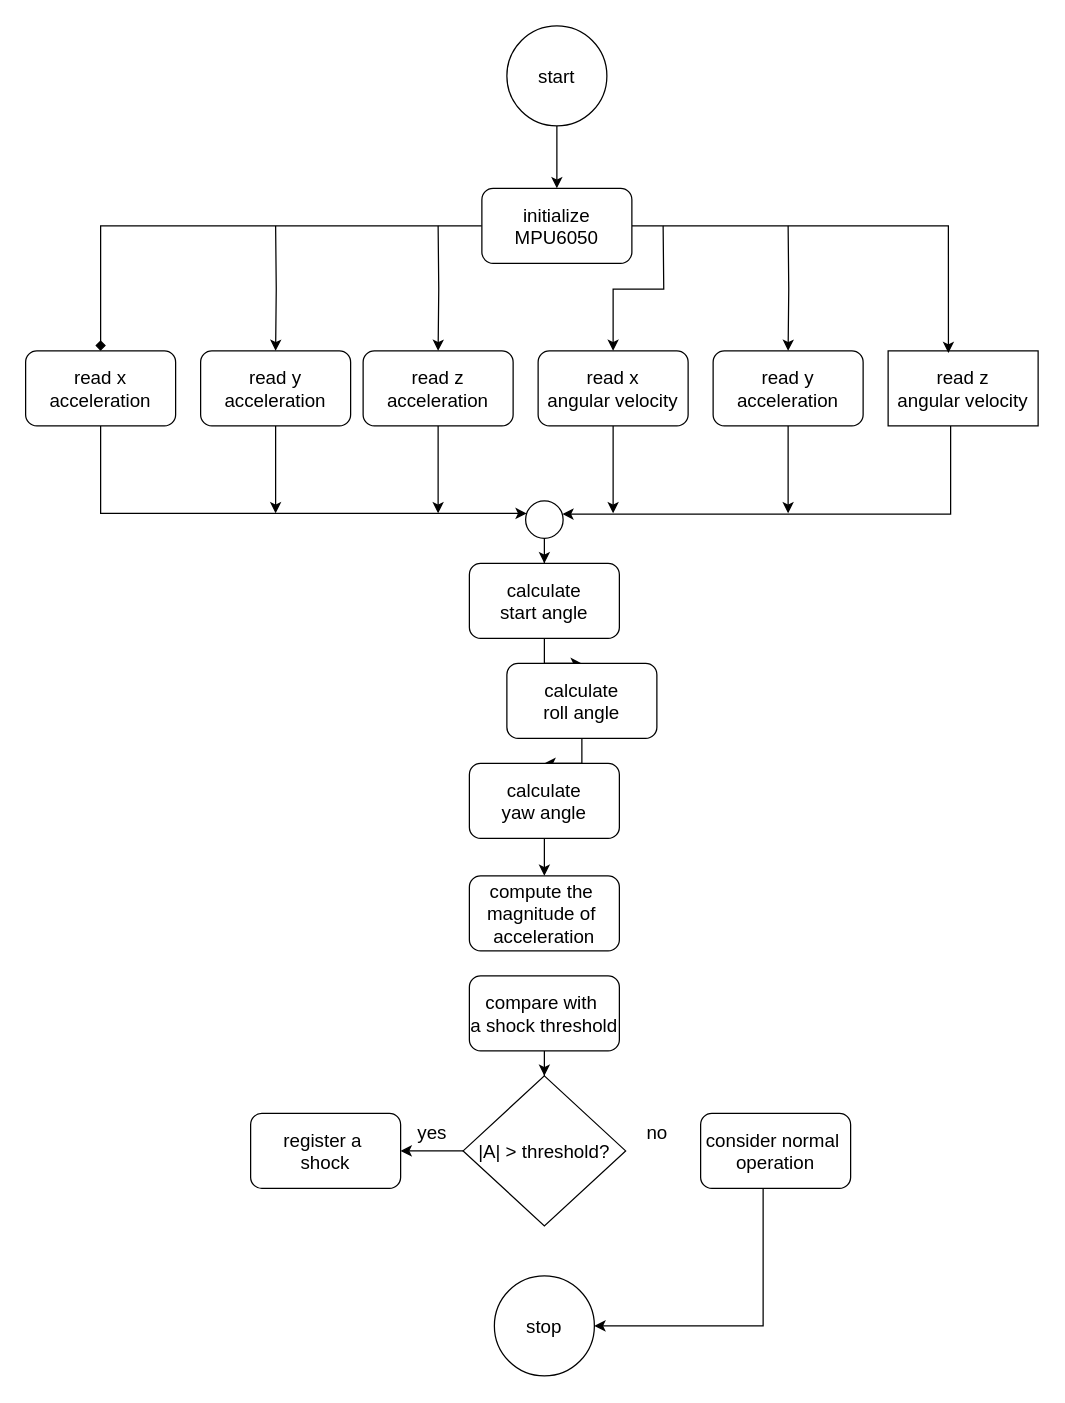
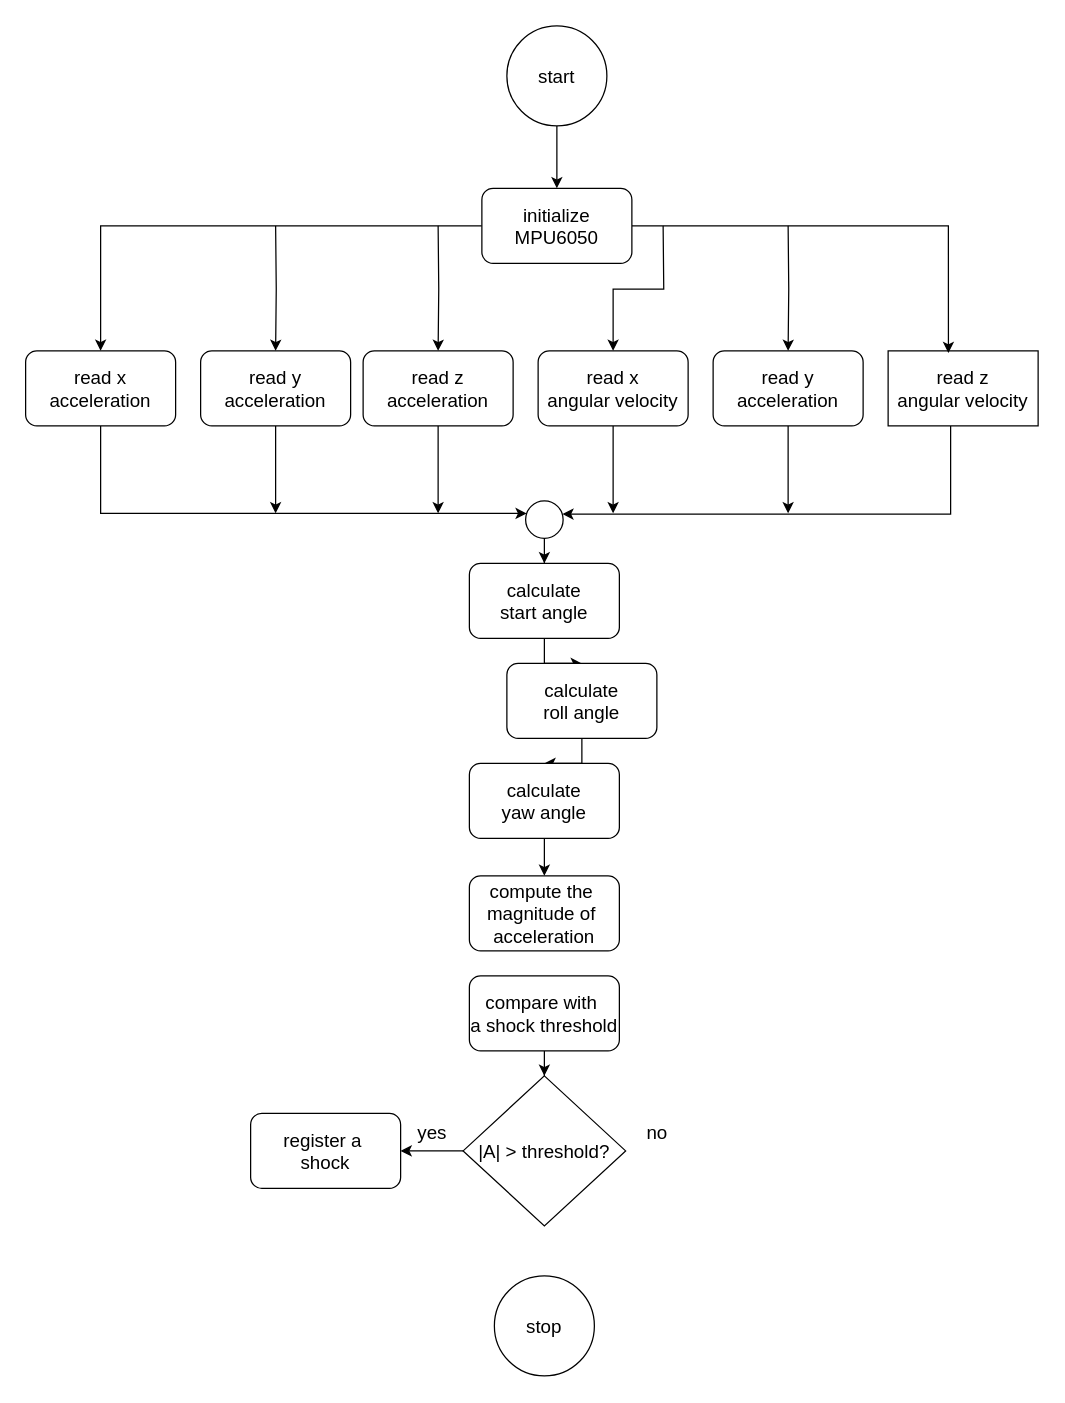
edge "initialize MPU6050" -> "read x acceleration": arrowhead diamond -> classic
node "consider normal operation": removed
edge "consider normal operation" -> "stop": removed
